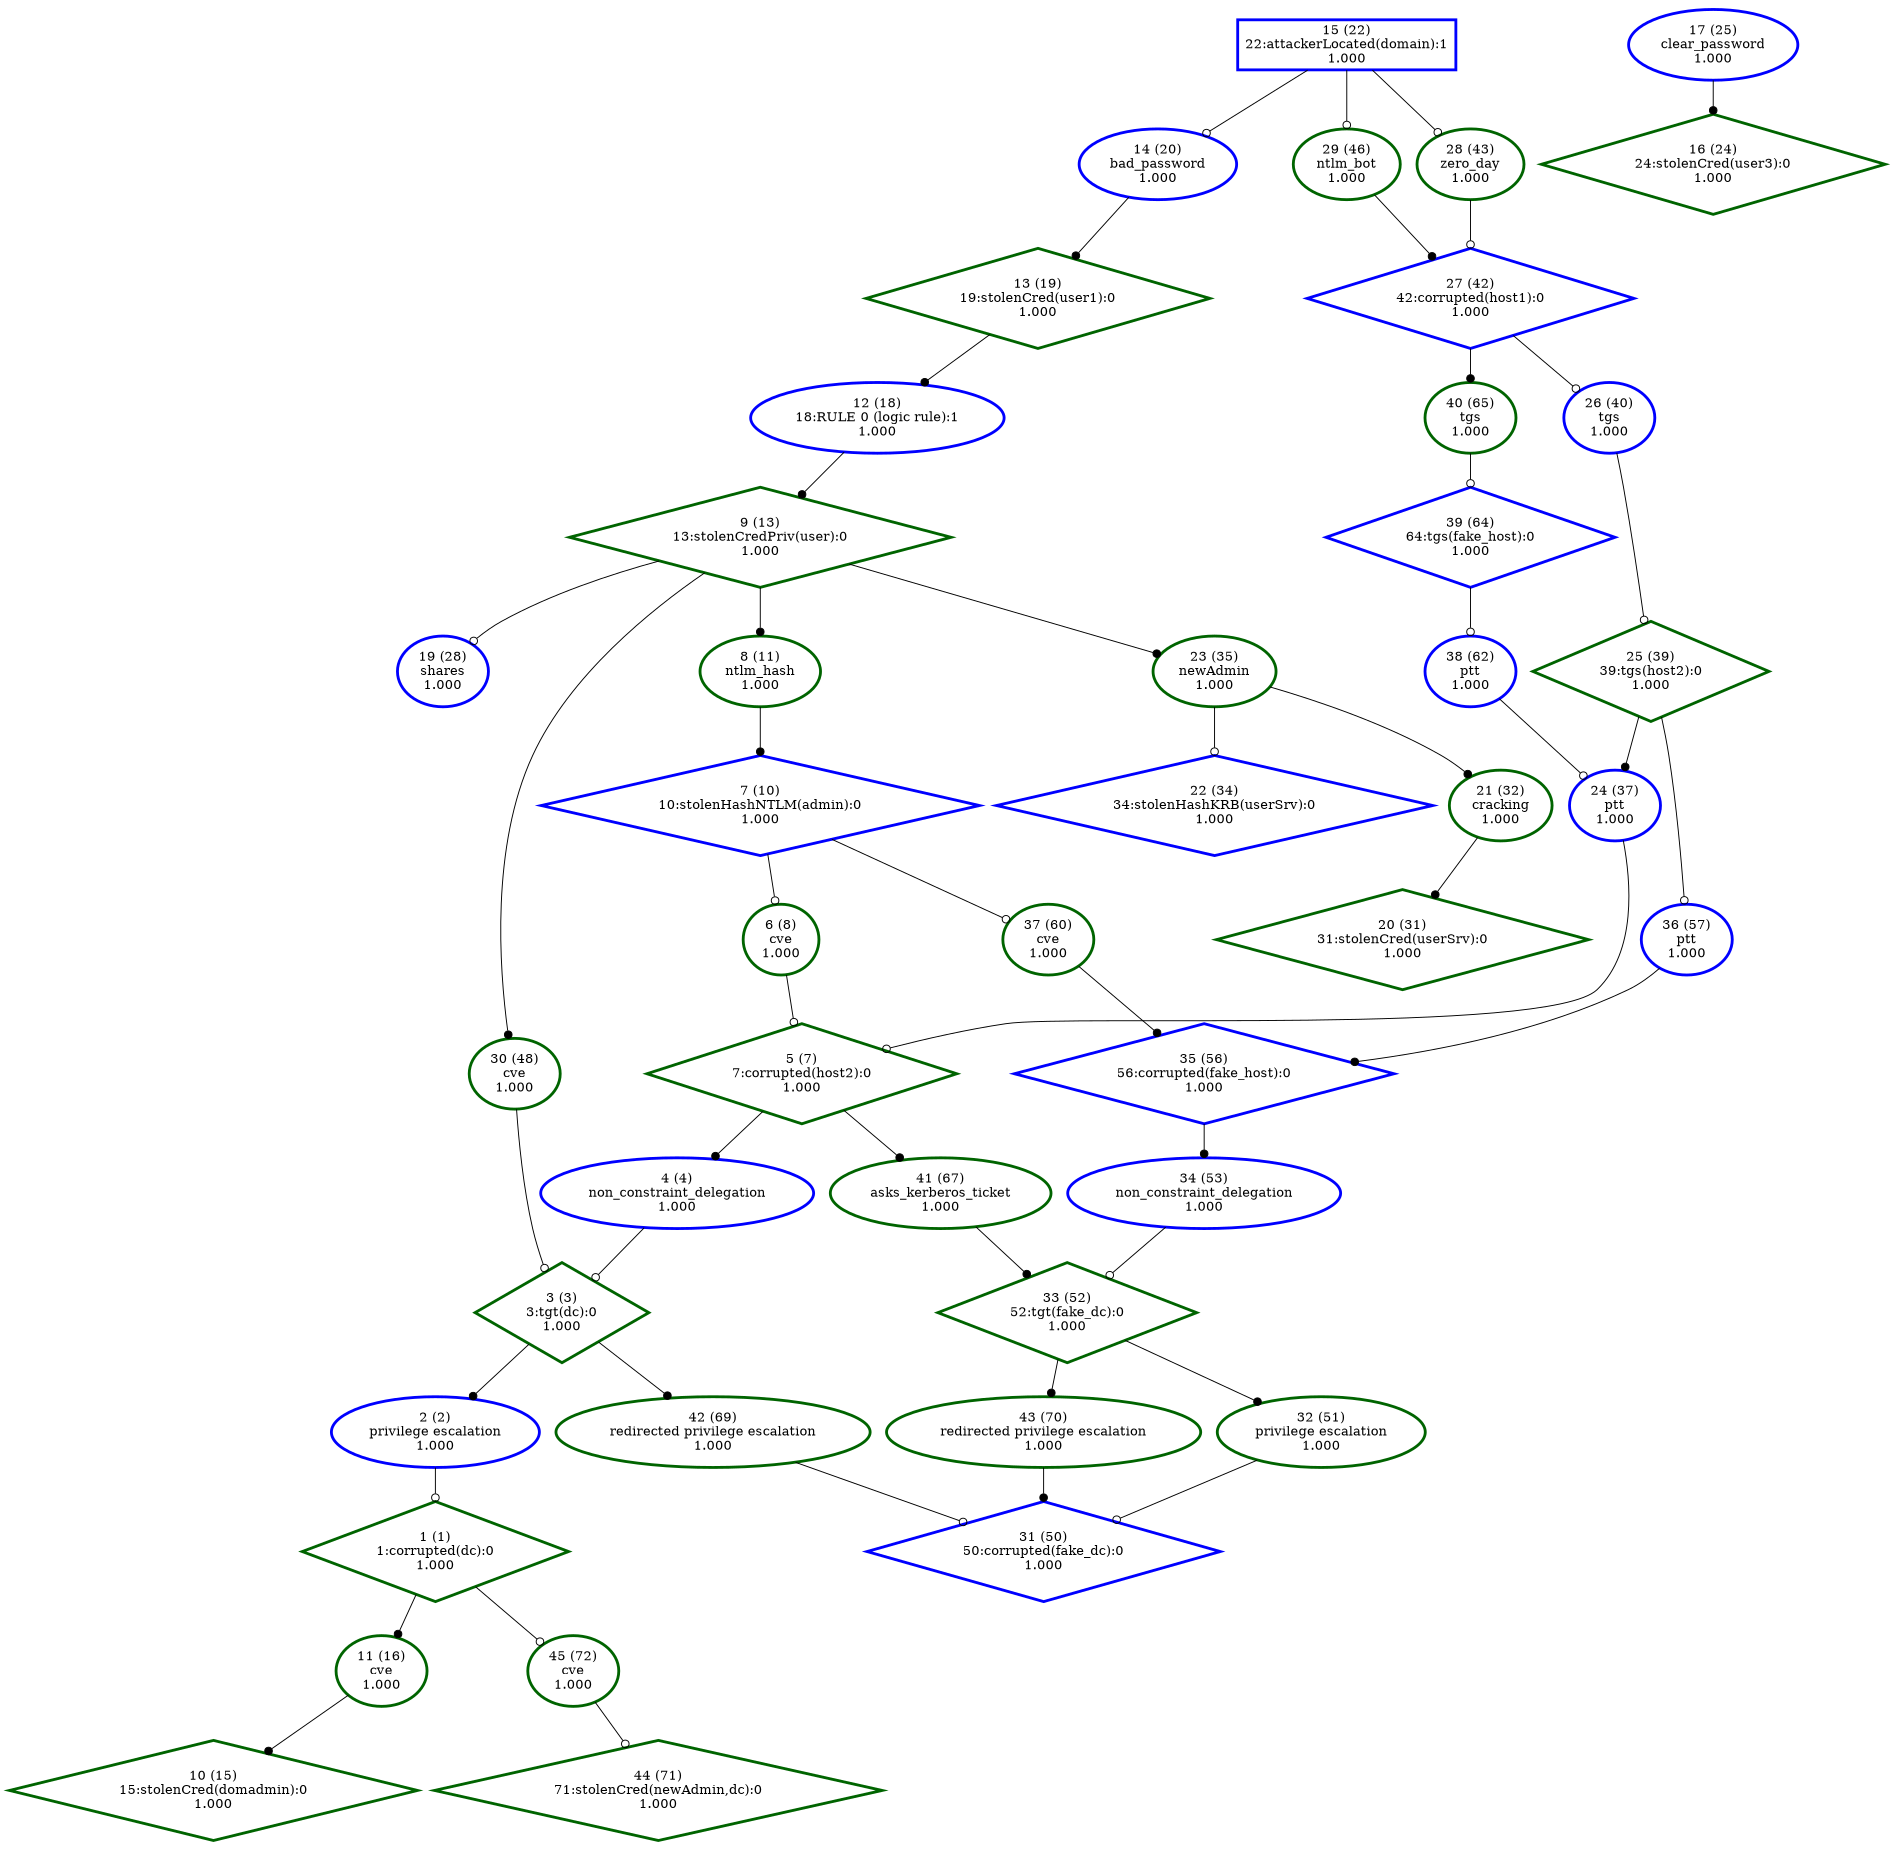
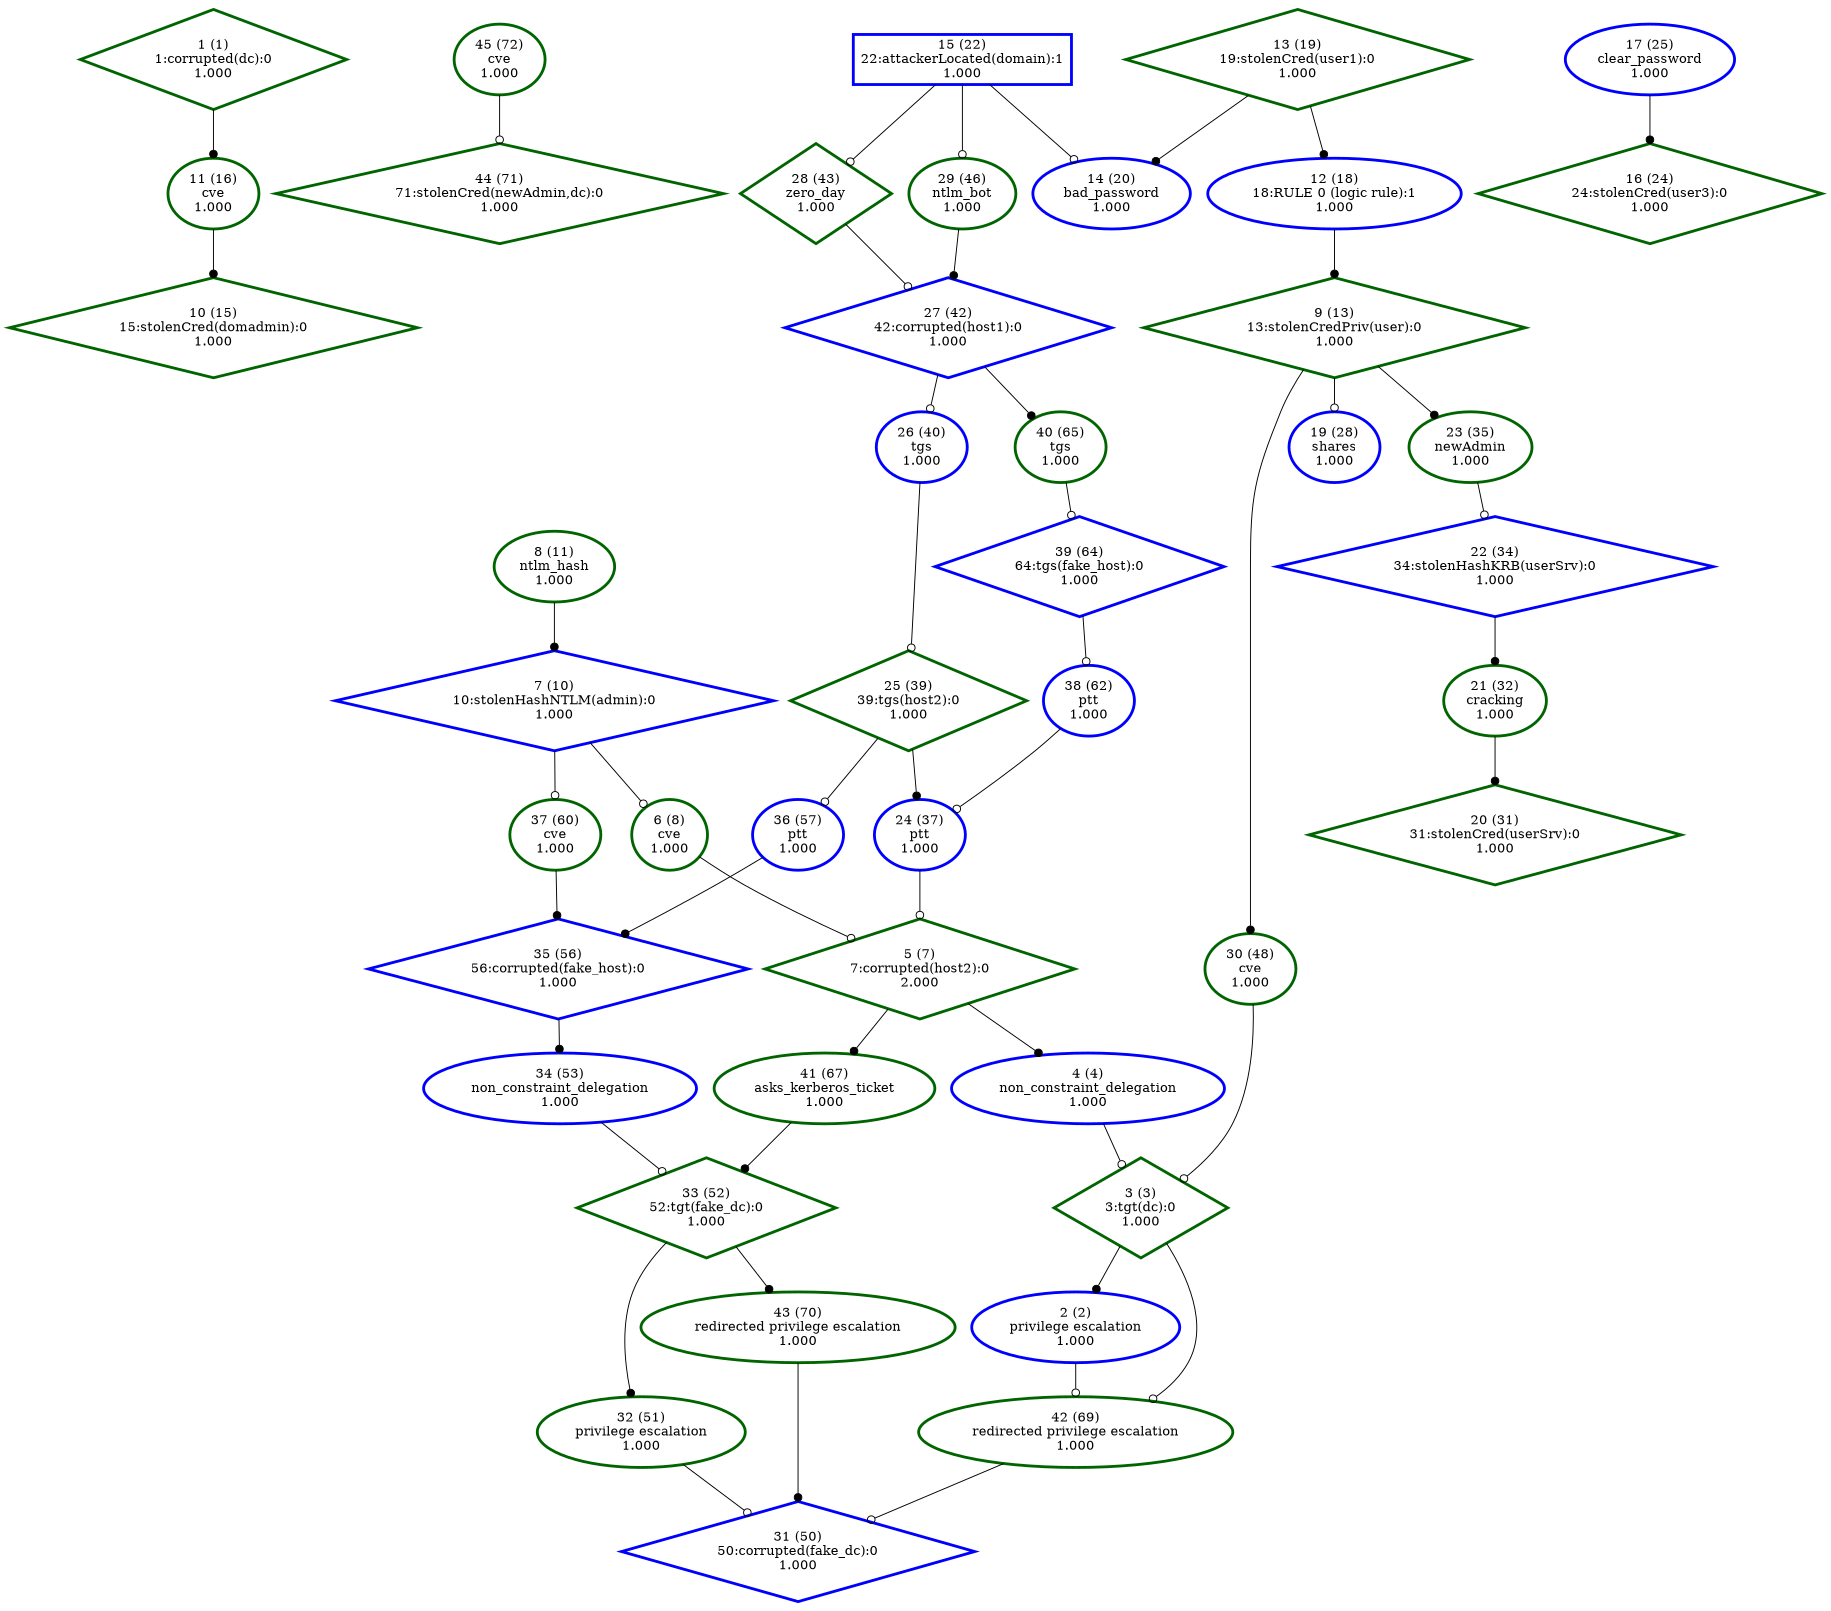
node "28 (43) zero_day 1.000": shape ellipse -> diamond
edge "14 (20) bad_password 1.000" -> "13 (19) 19:stolenCred(user1):0 1.000": reversed
edge "9 (13) 13:stolenCredPriv(user):0 1.000" -> "8 (11) ntlm_hash 1.000": removed
edge "23 (35) newAdmin 1.000" -> "21 (32) cracking 1.000": now "22 (34) 34:stolenHashKRB(userSrv):0 1.000" -> "21 (32) cracking 1.000"
node "5 (7) 7:corrupted(host2):0 1.000": label "5 (7) 7:corrupted(host2):0 1.000" -> "5 (7) 7:corrupted(host2):0 2.000"
edge "3 (3) 3:tgt(dc):0 1.000" -> "42 (69) redirected privilege escalation 1.000": arrowhead dot -> odot
edge "2 (2) privilege escalation 1.000" -> "1 (1) 1:corrupted(dc):0 1.000": now "2 (2) privilege escalation 1.000" -> "42 (69) redirected privilege escalation 1.000"
edge "1 (1) 1:corrupted(dc):0 1.000" -> "45 (72) cve 1.000": removed
